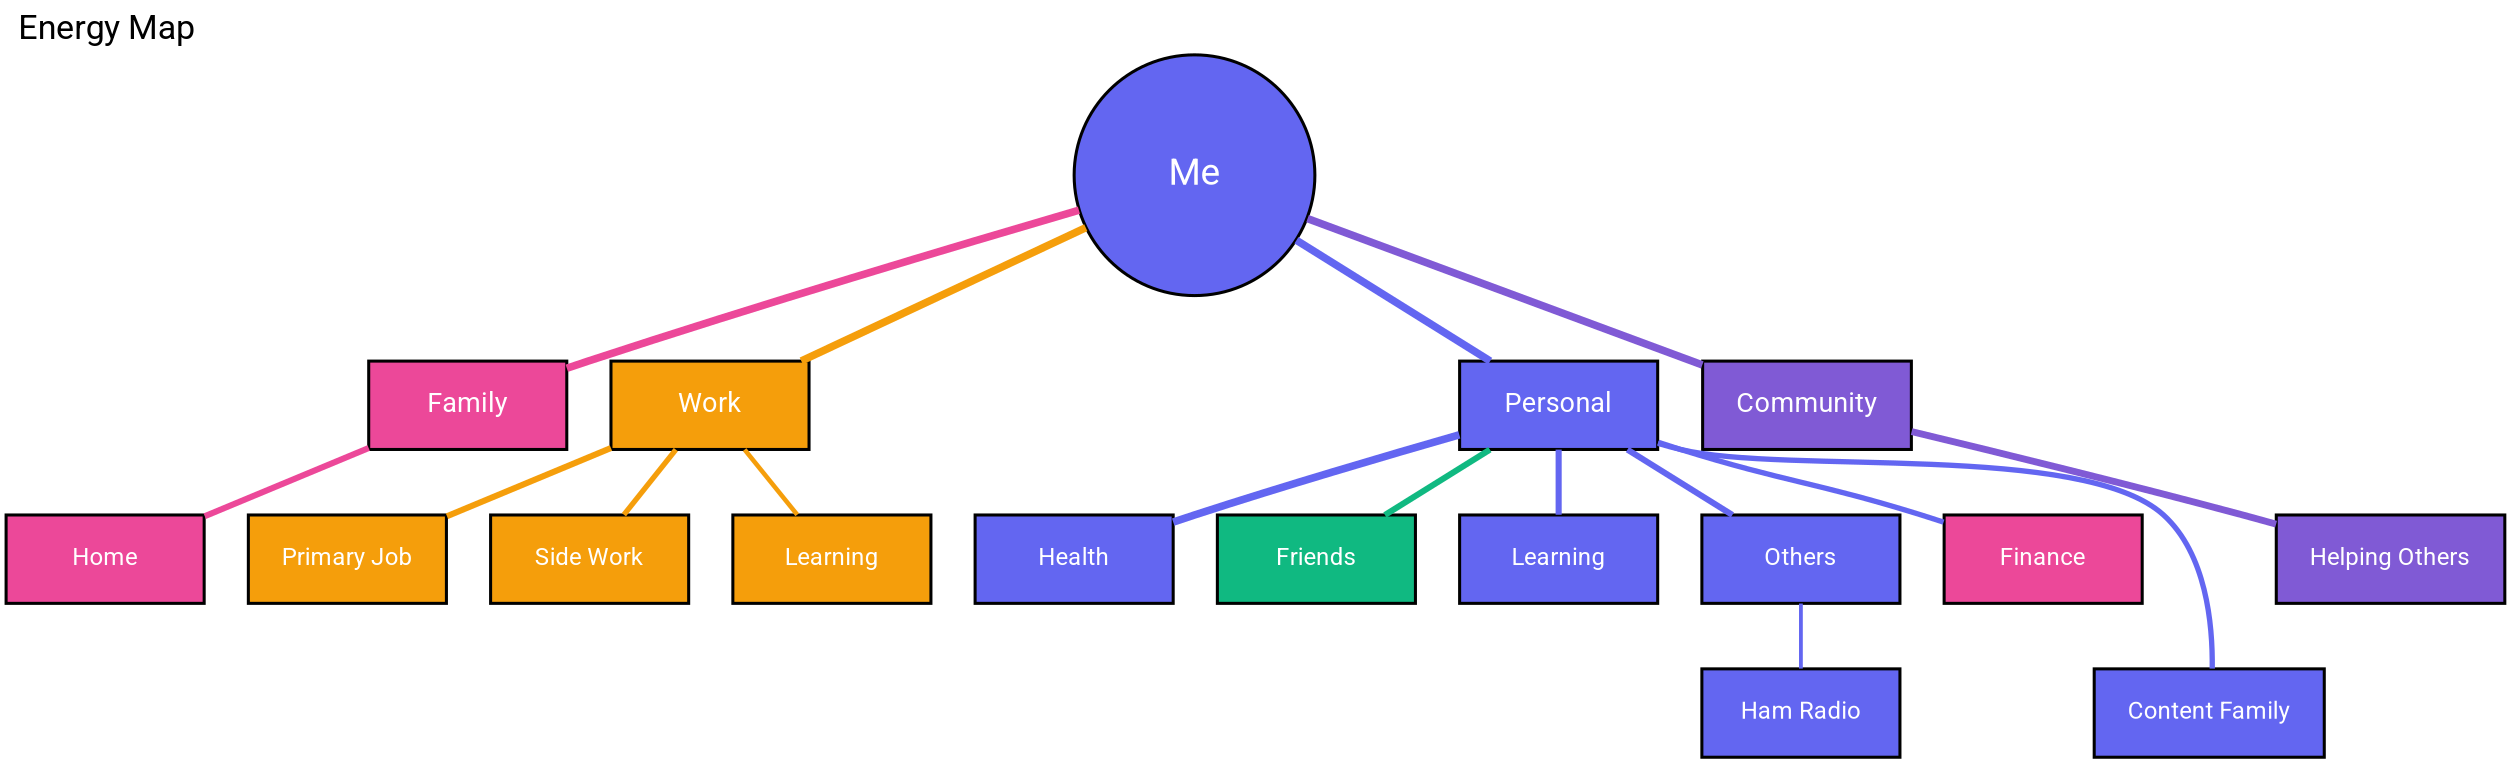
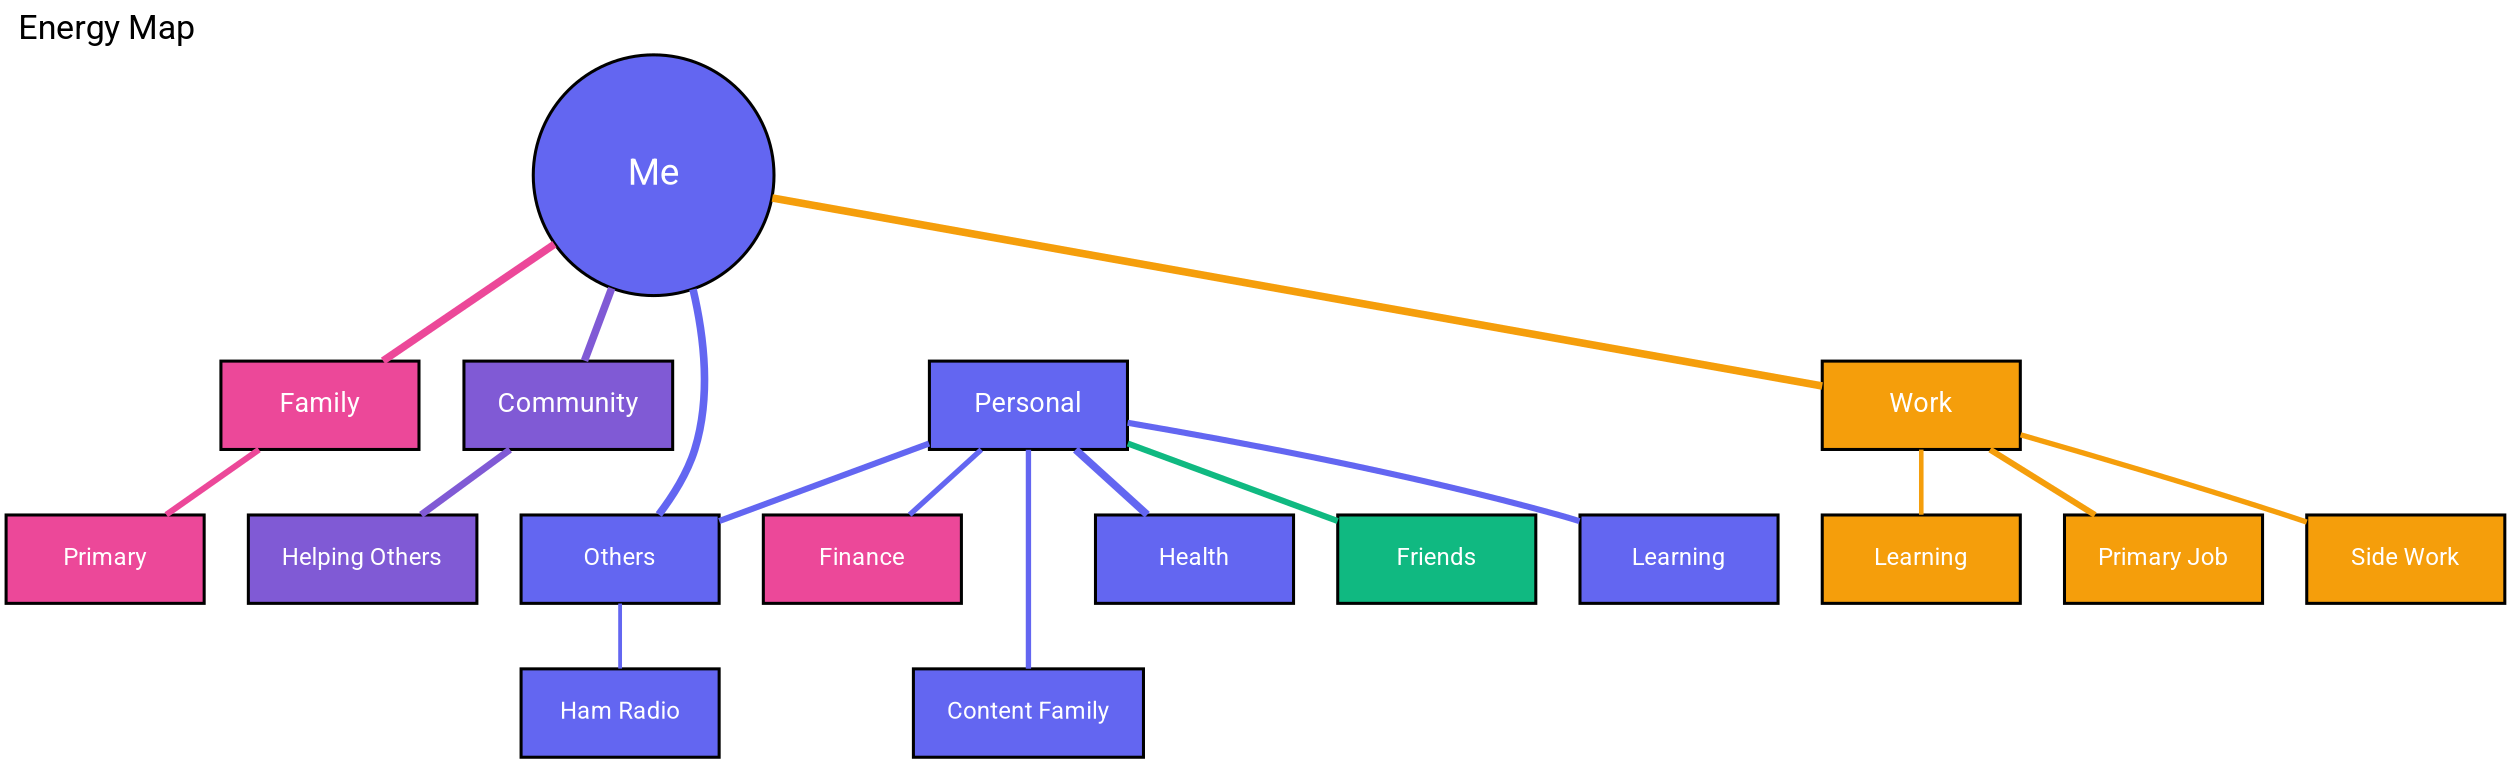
edge "Me" -- "Personal": now "Me" -- "Others"
node "Home": label "Home" -> "Primary"
